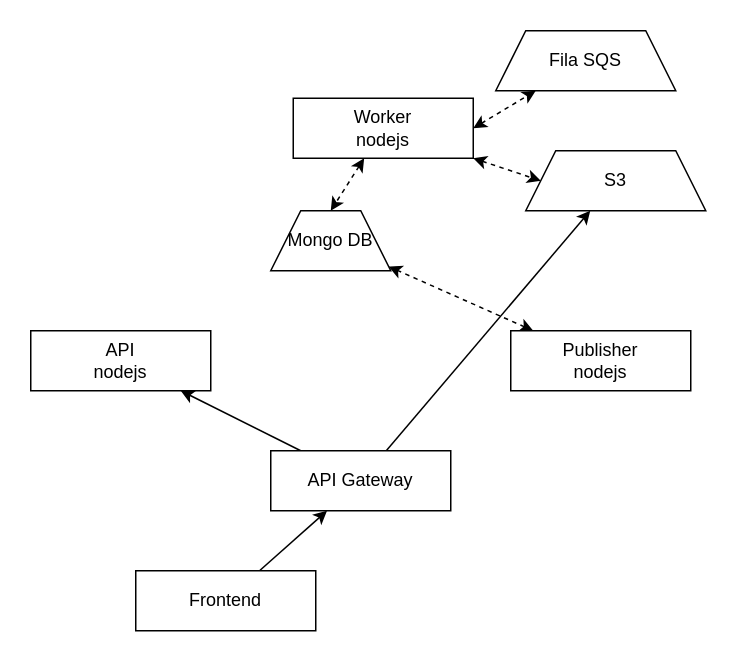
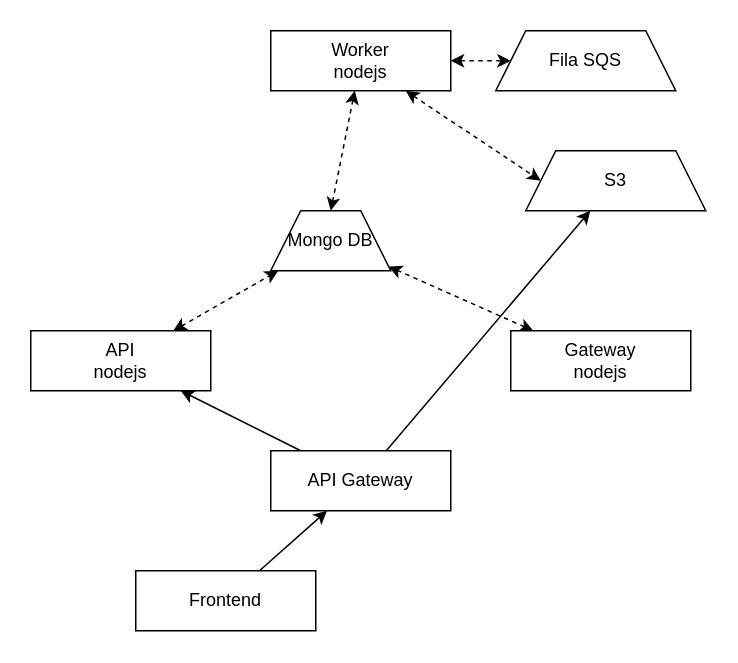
node "Worker nodejs": moved (383, 128) -> (361, 61)
edge "Mongo DB" -- "API nodejs": added
node "Publisher nodejs": label "Publisher nodejs" -> "Gateway nodejs"
